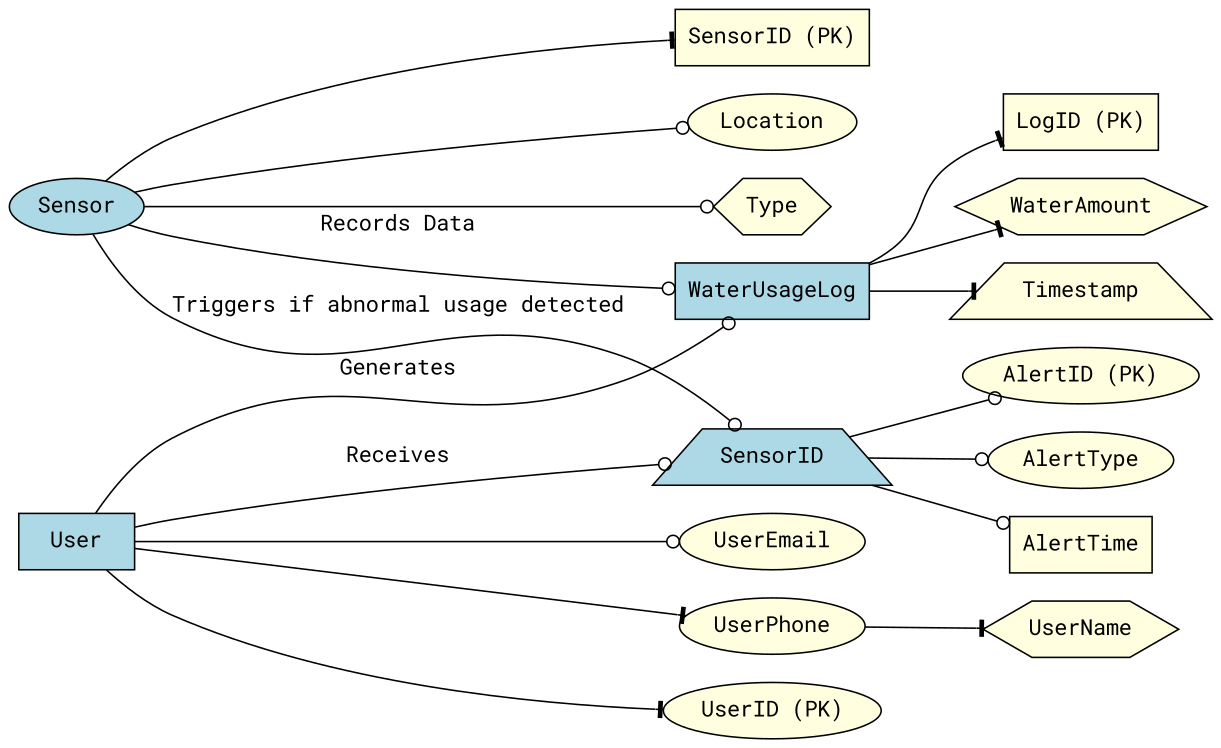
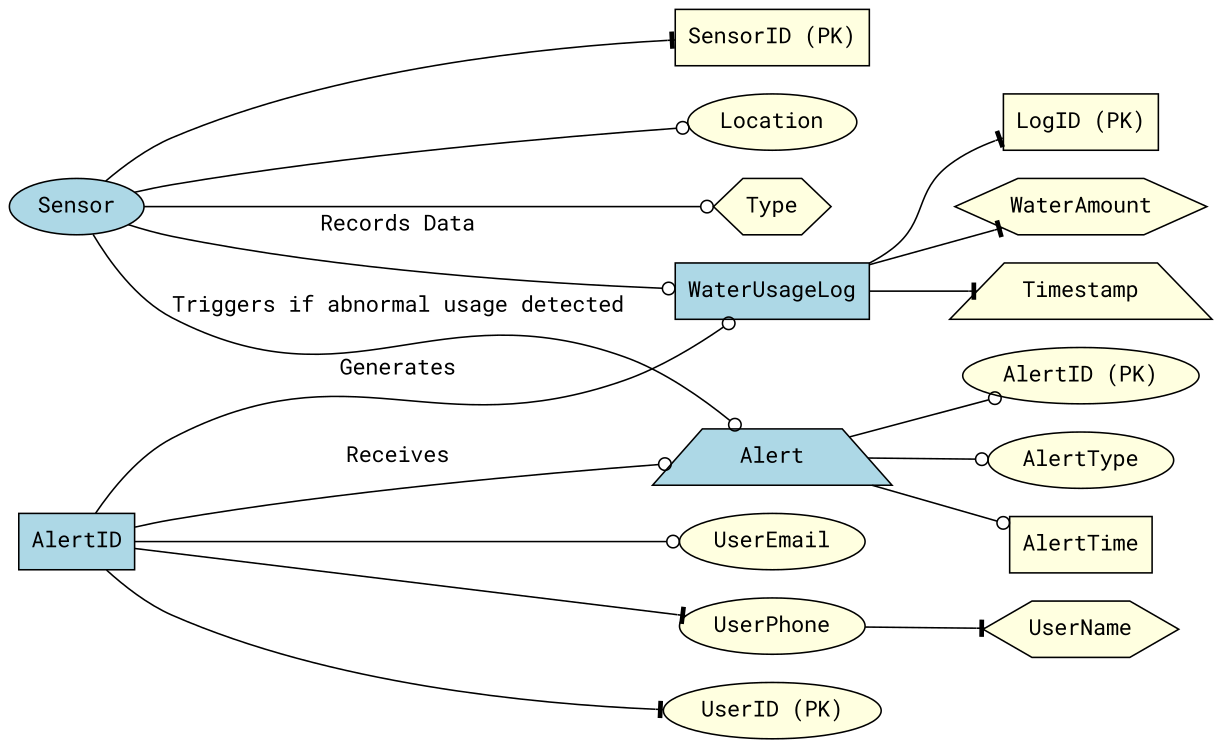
node "SensorID": label "SensorID" -> "Alert"
node "User": label "User" -> "AlertID"
